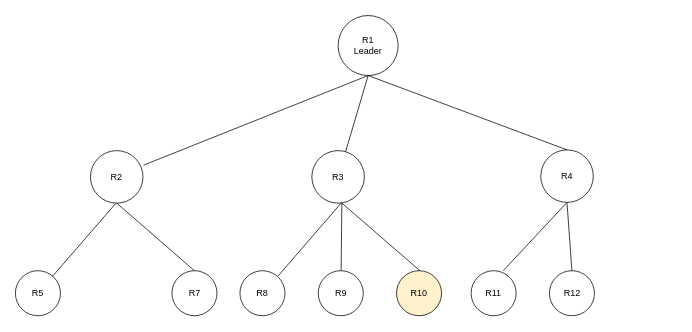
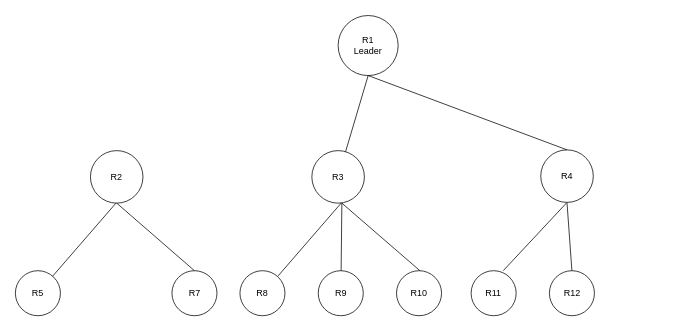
edge "R1 Leader" -- "R2": removed
node "R10": fillcolor #fff2cc -> #ffffff
